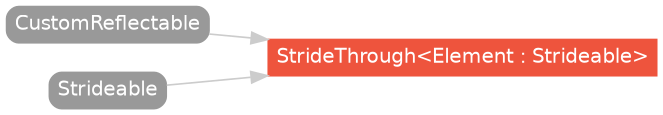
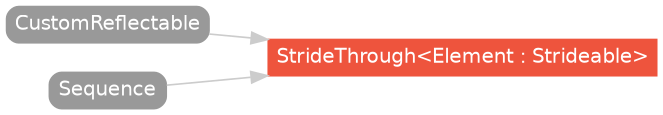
node "Strideable": label "Strideable" -> "Sequence"
